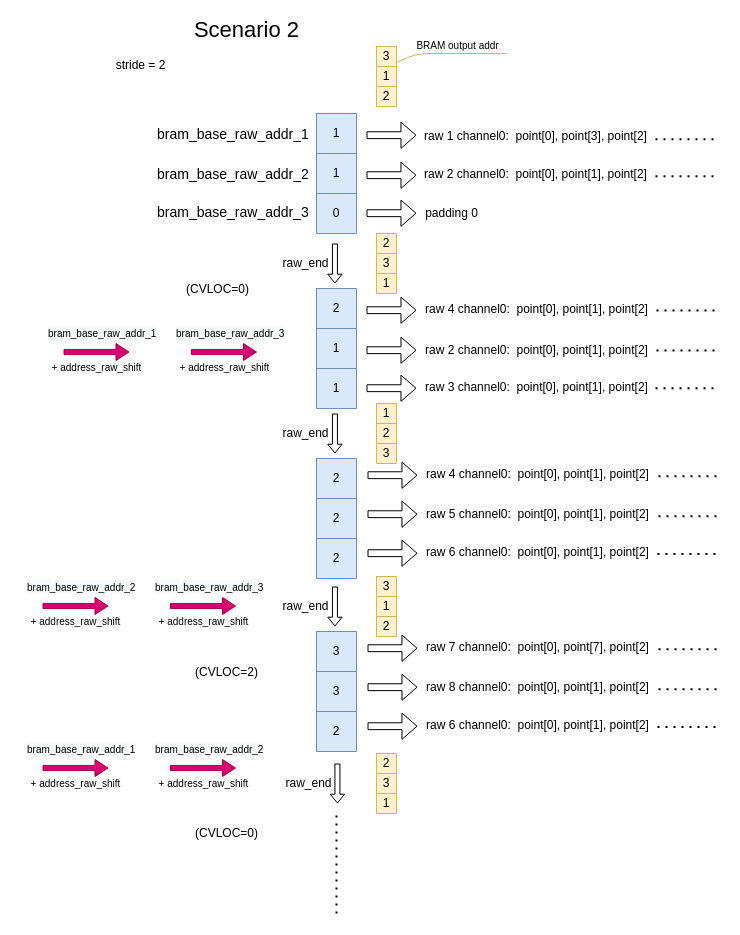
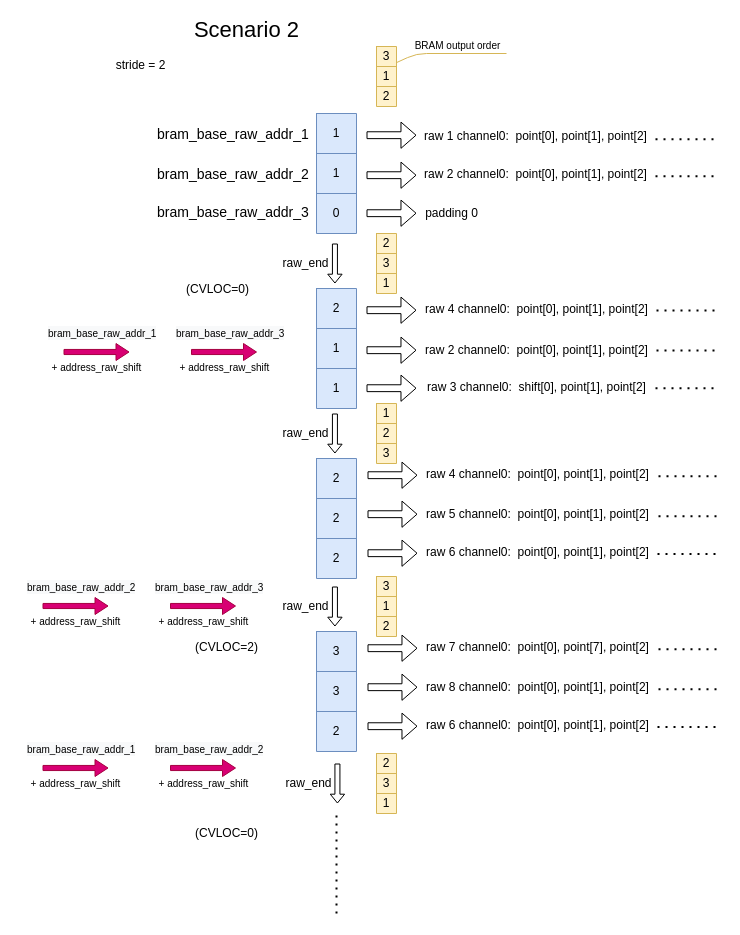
node "BRAM output addr": label "BRAM output addr" -> "BRAM output order"
node "raw 1 channel0: point[0], point[3], point[2]": label "raw 1 channel0: point[0], point[3], point[2]" -> "raw 1 channel0: point[0], point[1], point[2]"
node "raw 3 channel0: point[0], point[1], point[2]": label "raw 3 channel0: point[0], point[1], point[2]" -> "raw 3 channel0: shift[0], point[1], point[2]"
node "(CVLOC=2)": moved (227, 673) -> (227, 648)
